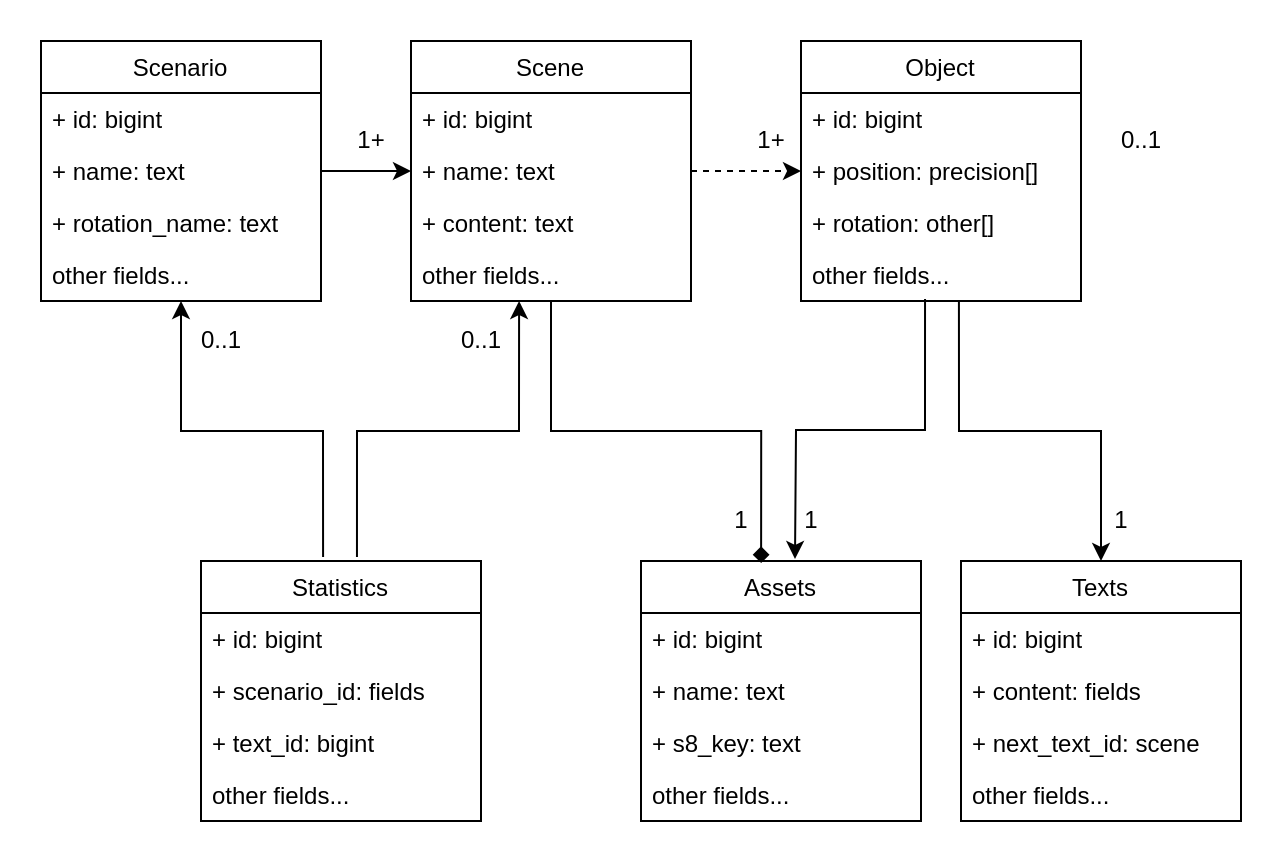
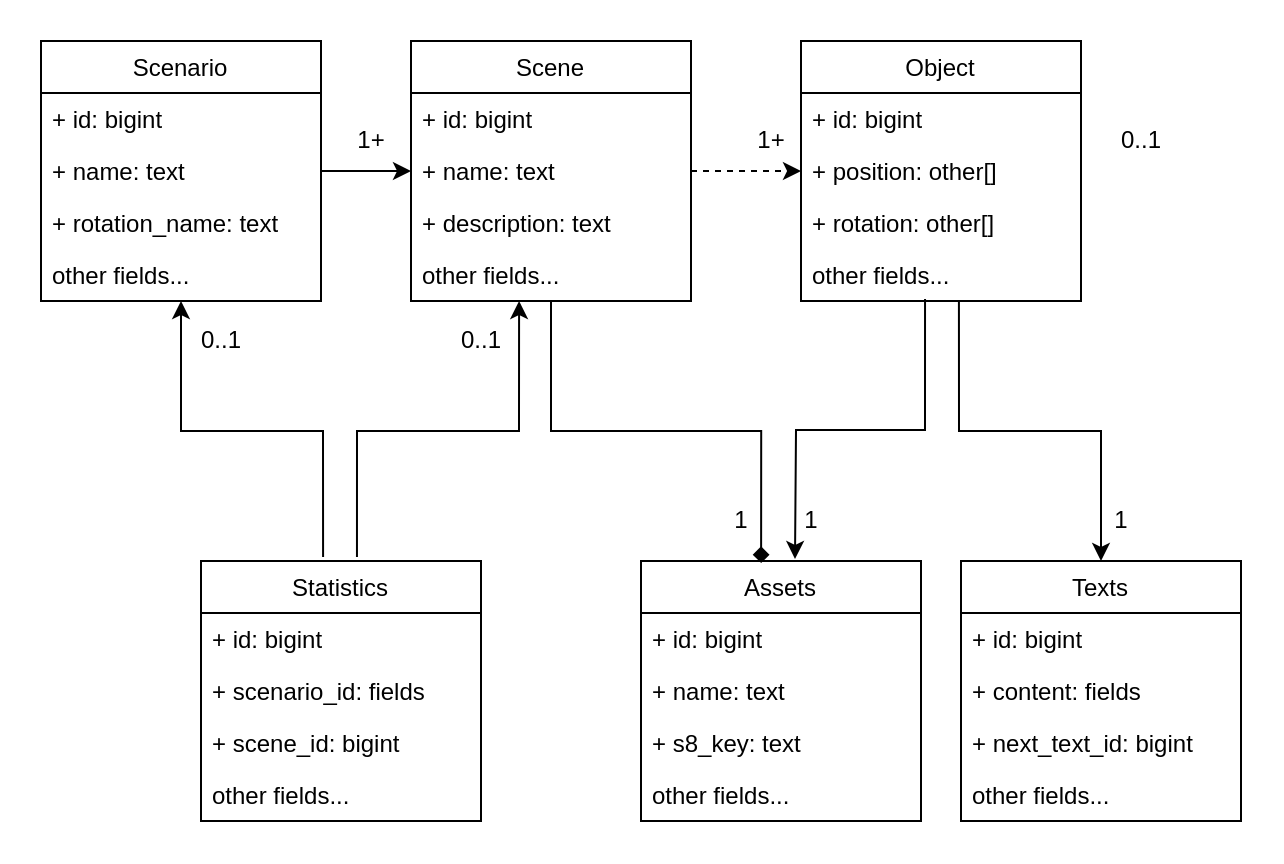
node "+ position: precision[]": label "+ position: precision[]" -> "+ position: other[]"
node "+ content: text": label "+ content: text" -> "+ description: text"
node "+ text_id: bigint": label "+ text_id: bigint" -> "+ scene_id: bigint"
node "+ next_text_id: scene": label "+ next_text_id: scene" -> "+ next_text_id: bigint"
